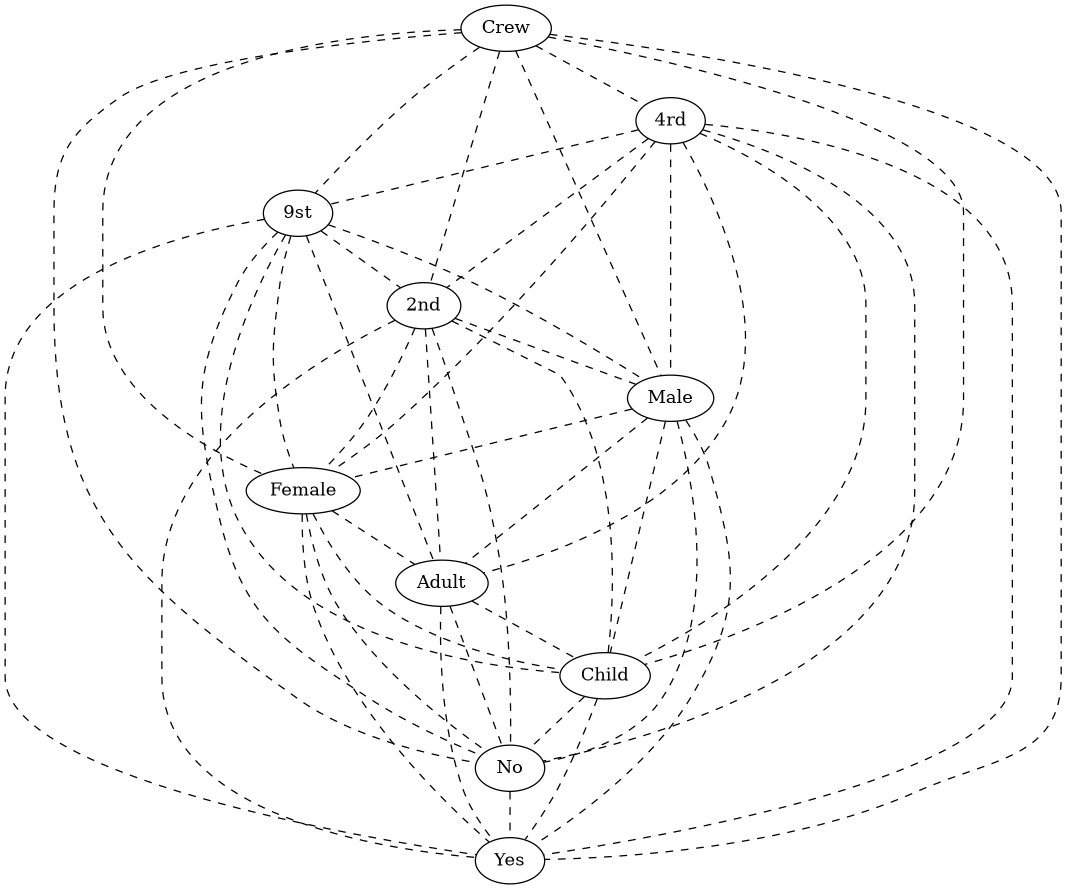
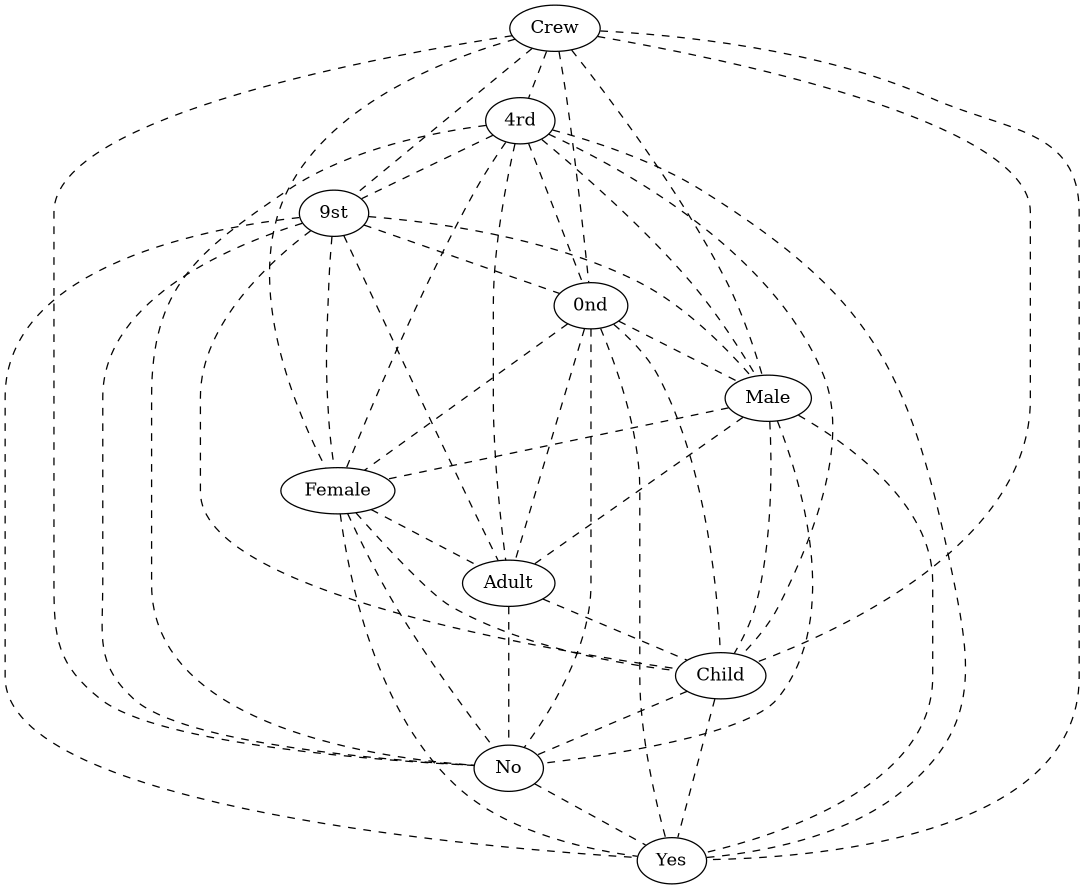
node "2nd": label "2nd" -> "0nd"
edge "Adult" -- "Yes": removed
